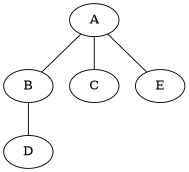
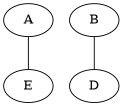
edge "A" -- "B": removed
node "C": removed
